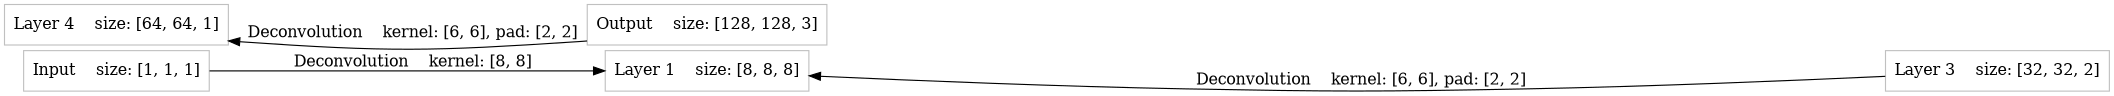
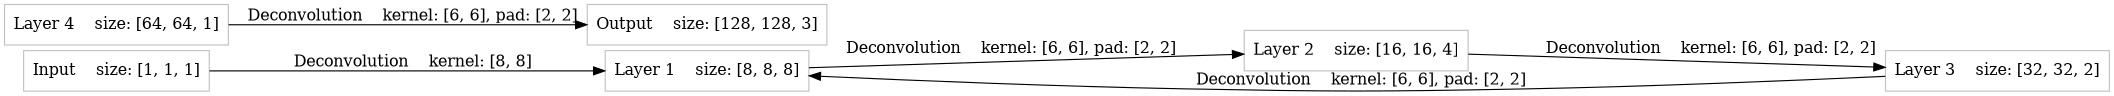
edge "Output    size: [128, 128, 3]" -> "Layer 4    size: [64, 64, 1]": reversed
node "Layer 2    size: [16, 16, 4]": added
